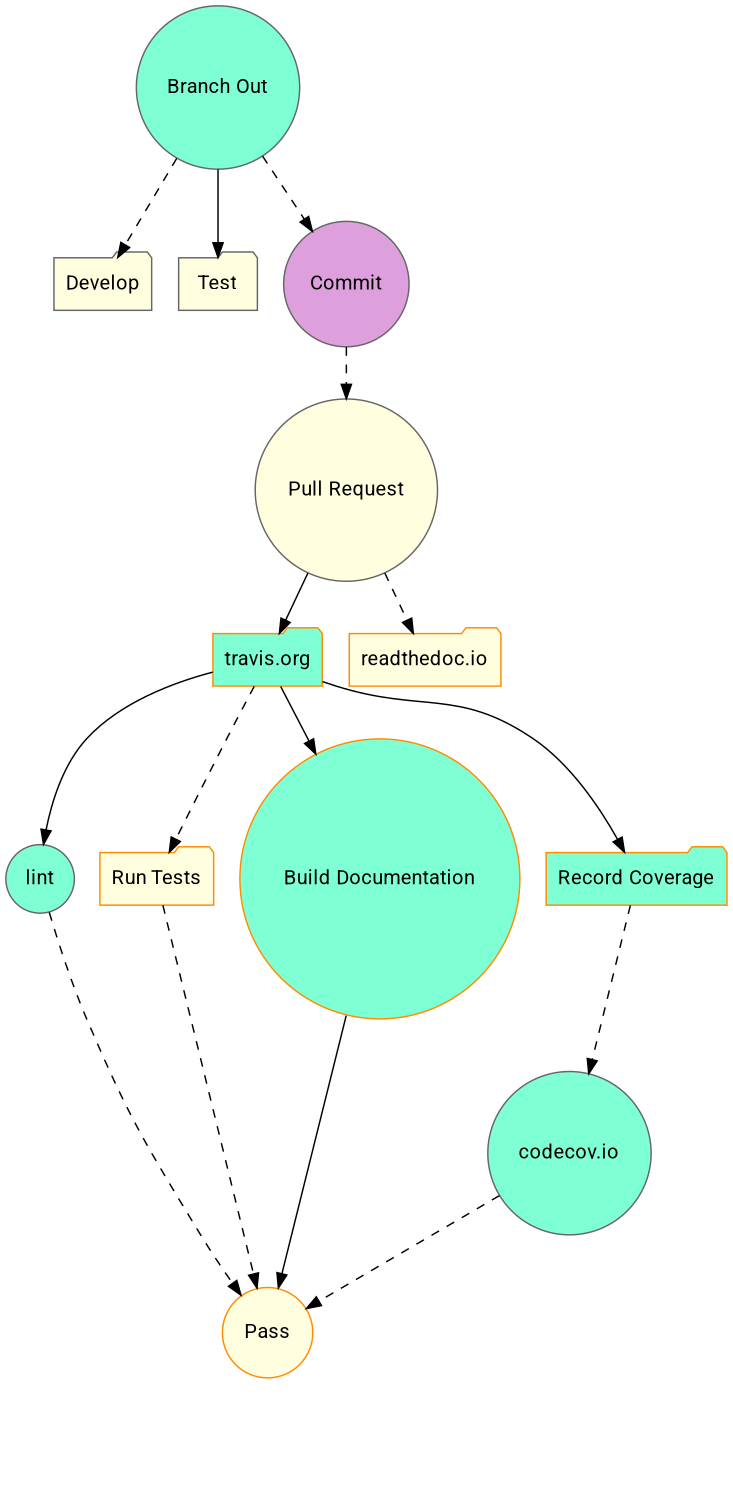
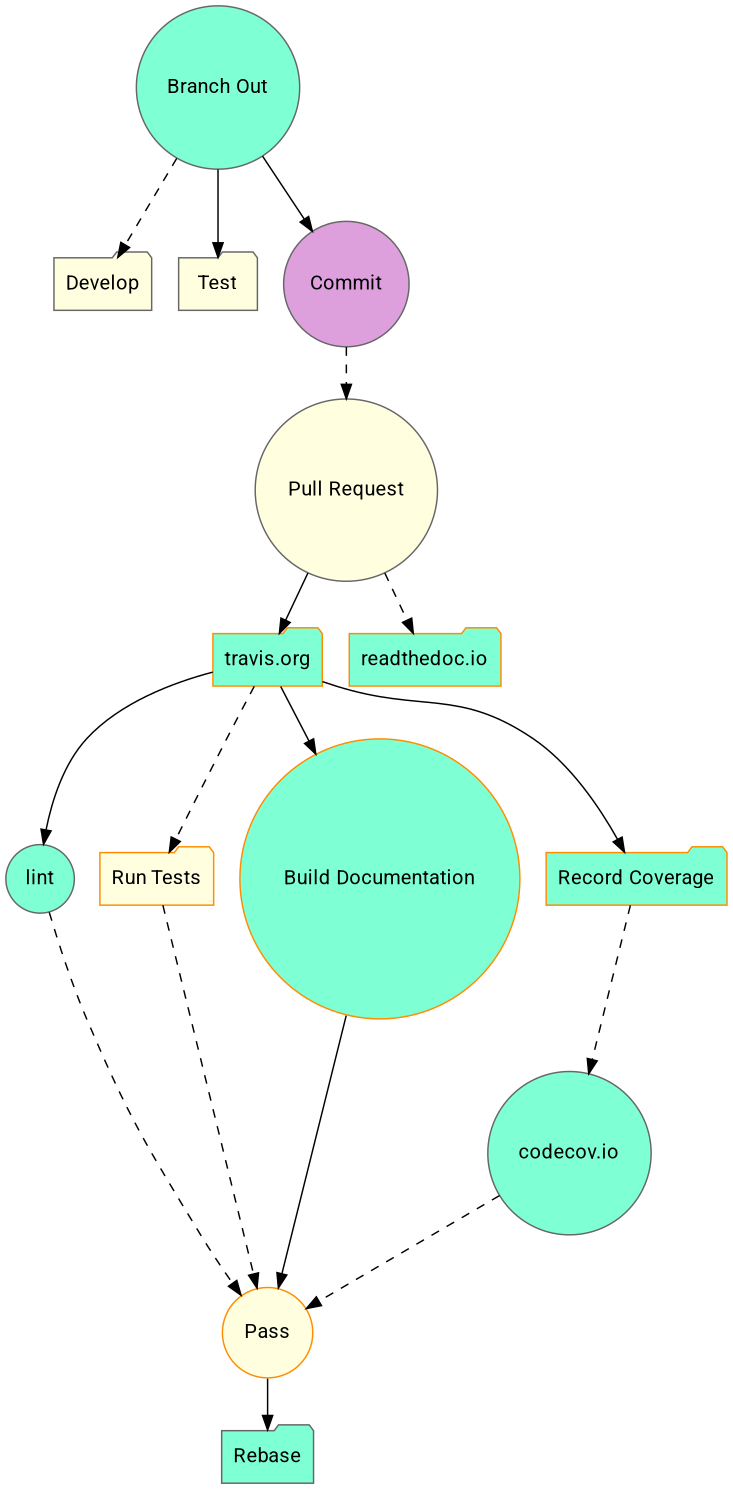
edge "Branch Out" -> "Commit": style dashed -> solid
node "readthedoc.io": fillcolor lightyellow -> aquamarine
node "Rebase": added
